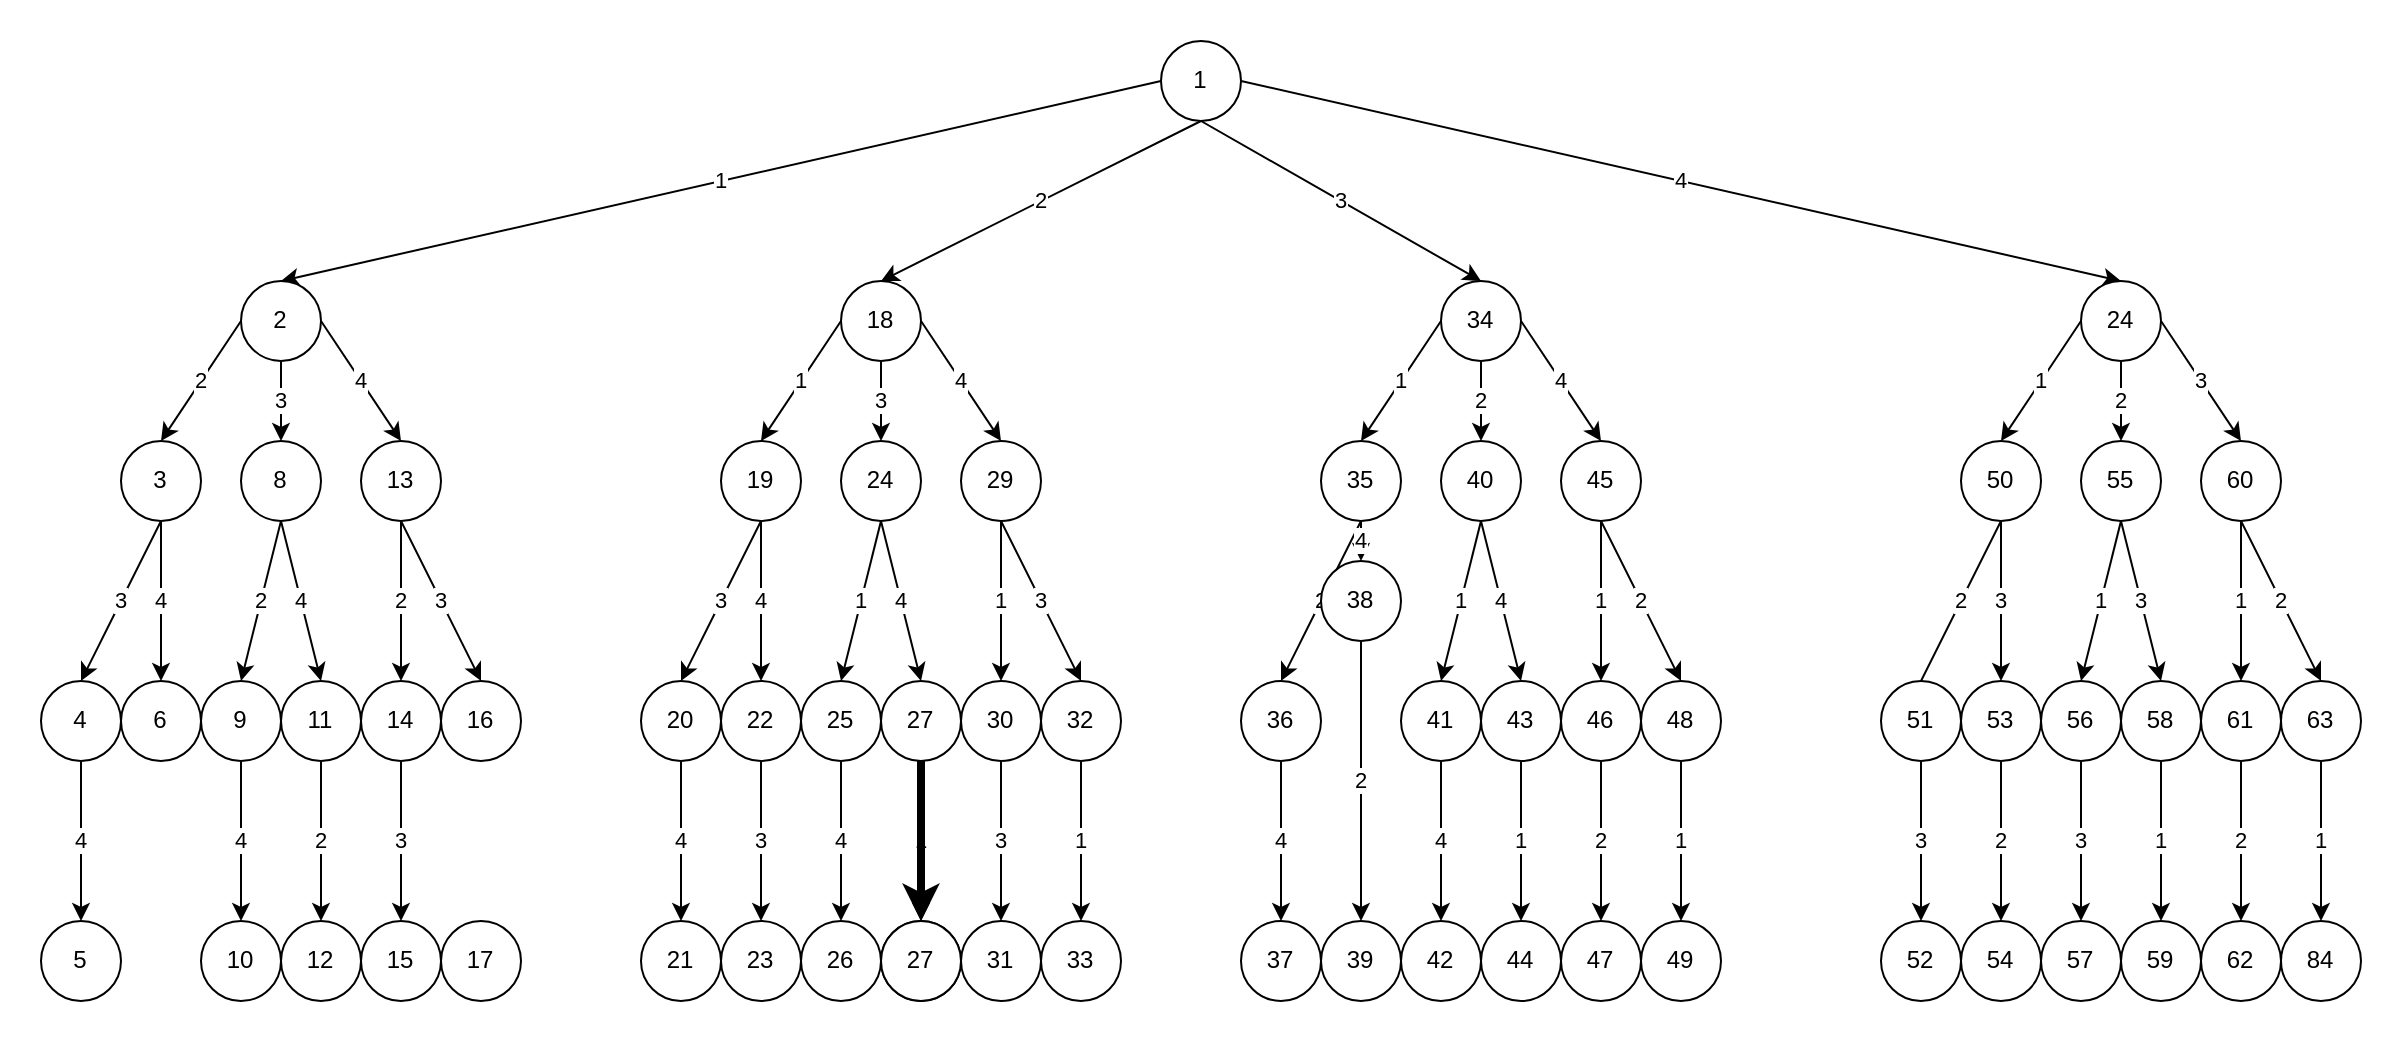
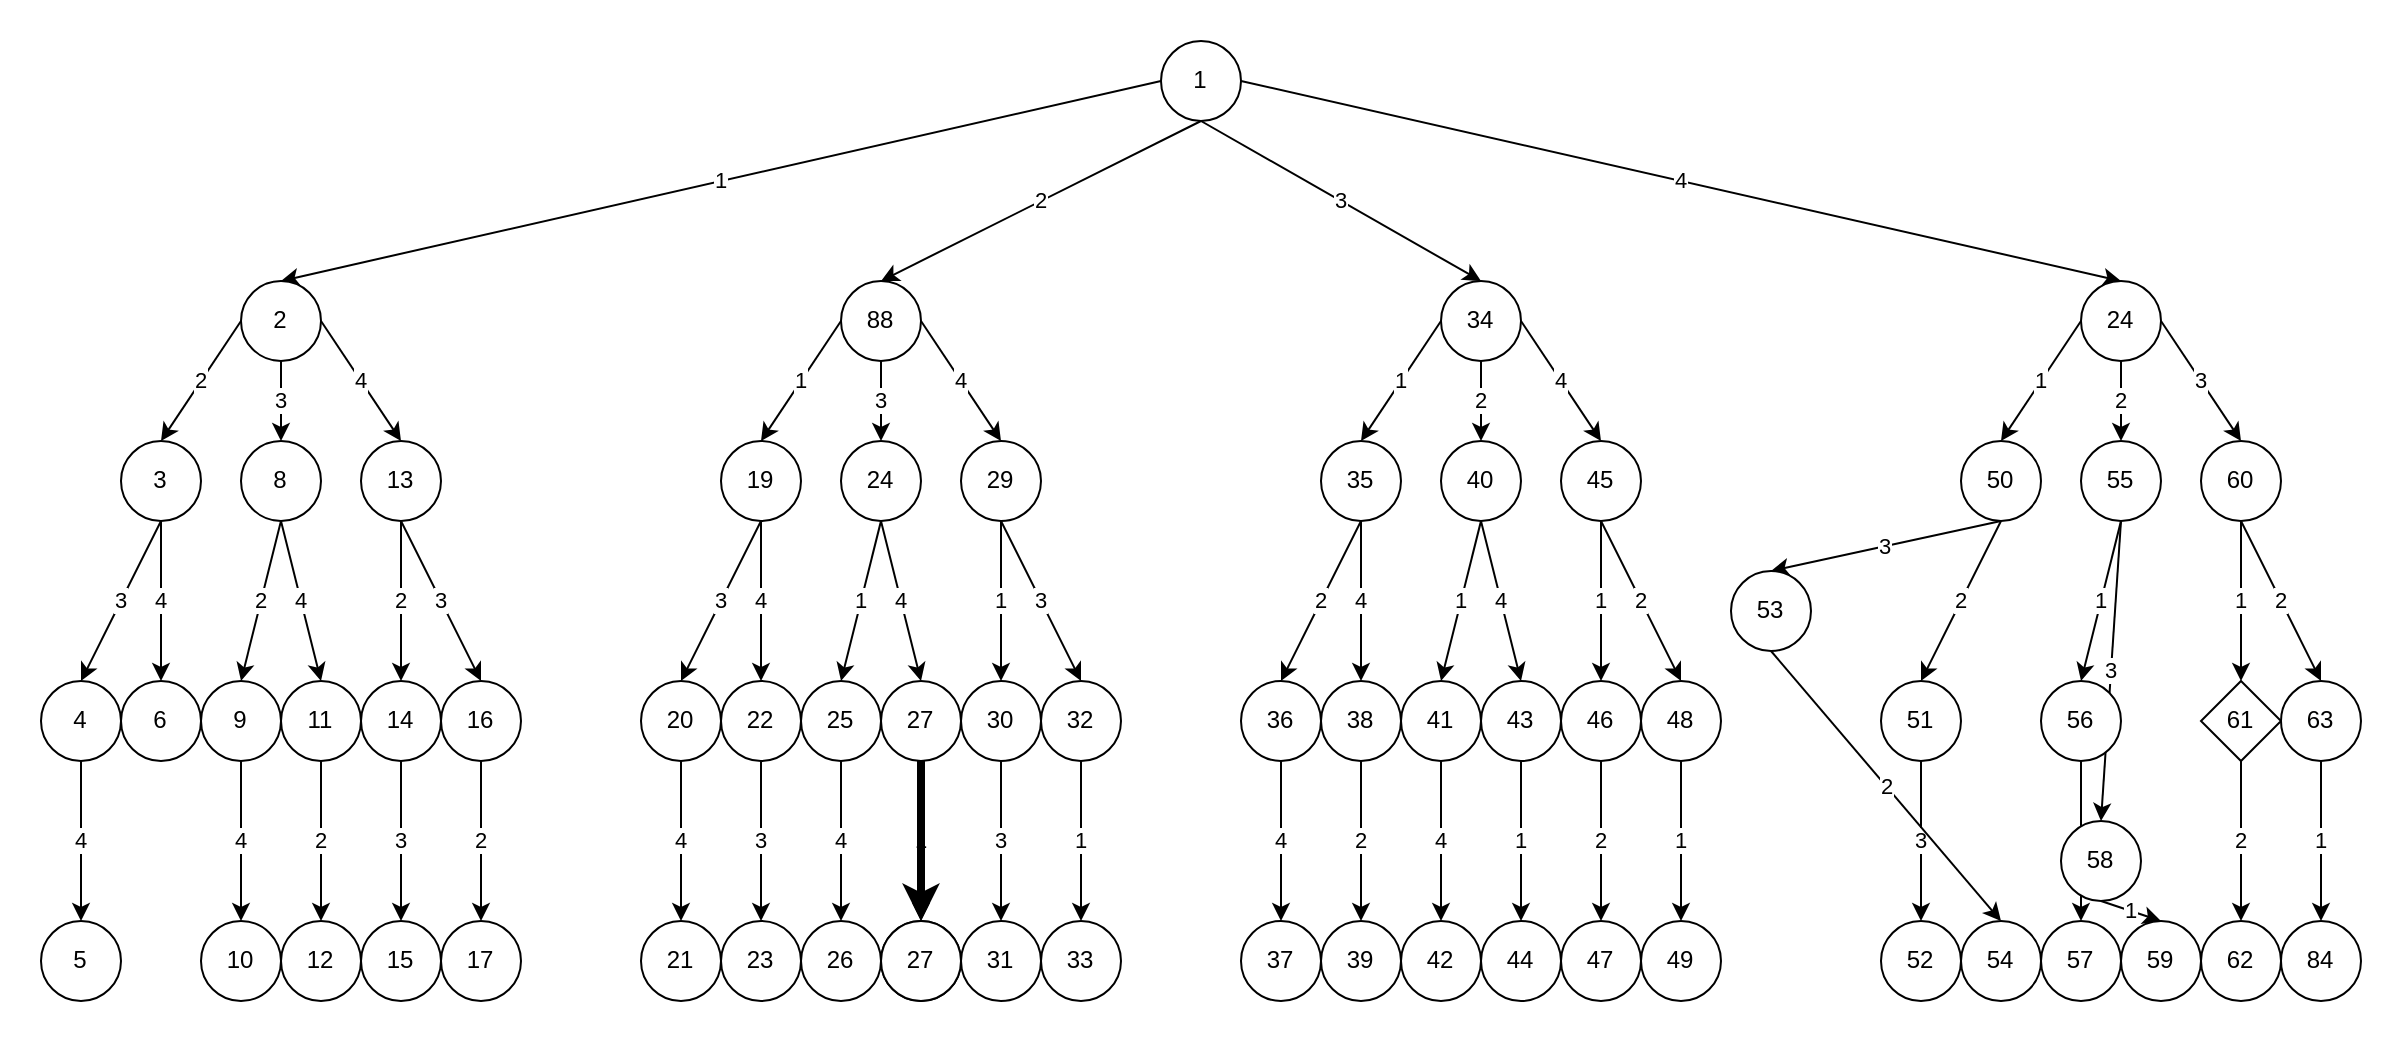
node "18": label "18" -> "88"
node "38": moved (1361, 601) -> (1361, 721)
edge "50" -- "51": arrowhead none -> classic
node "53": moved (2001, 721) -> (1771, 611)
node "58": moved (2161, 721) -> (2101, 861)
node "61": shape ellipse -> diamond
edge "16" -> "17": added, label "2"
